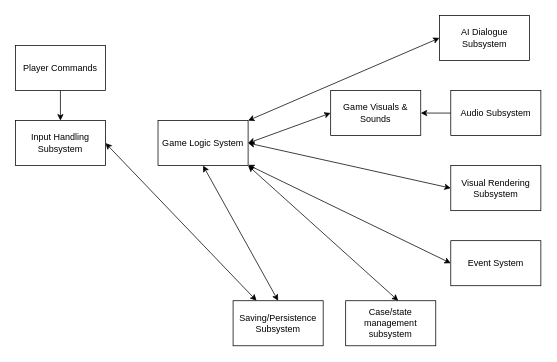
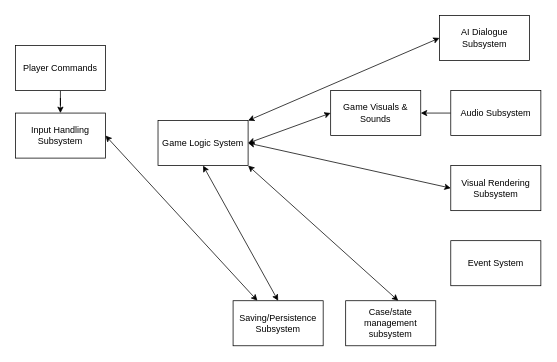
node "Input Handling Subsystem": moved (60, 143) -> (60, 135)
edge "Game Logic System" -- "Event System": removed
